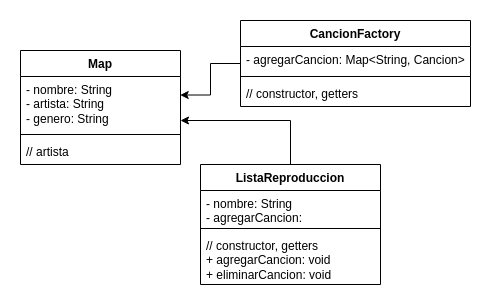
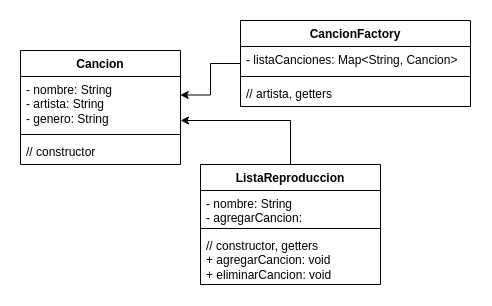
node "Map": label "Map" -> "Cancion"
node "- agregarCancion: Map<String, Cancion>": label "- agregarCancion: Map<String, Cancion>" -> "- listaCanciones: Map<String, Cancion>"
node "// constructor, getters": label "// constructor, getters" -> "// artista, getters"
node "// artista": label "// artista" -> "// constructor"
